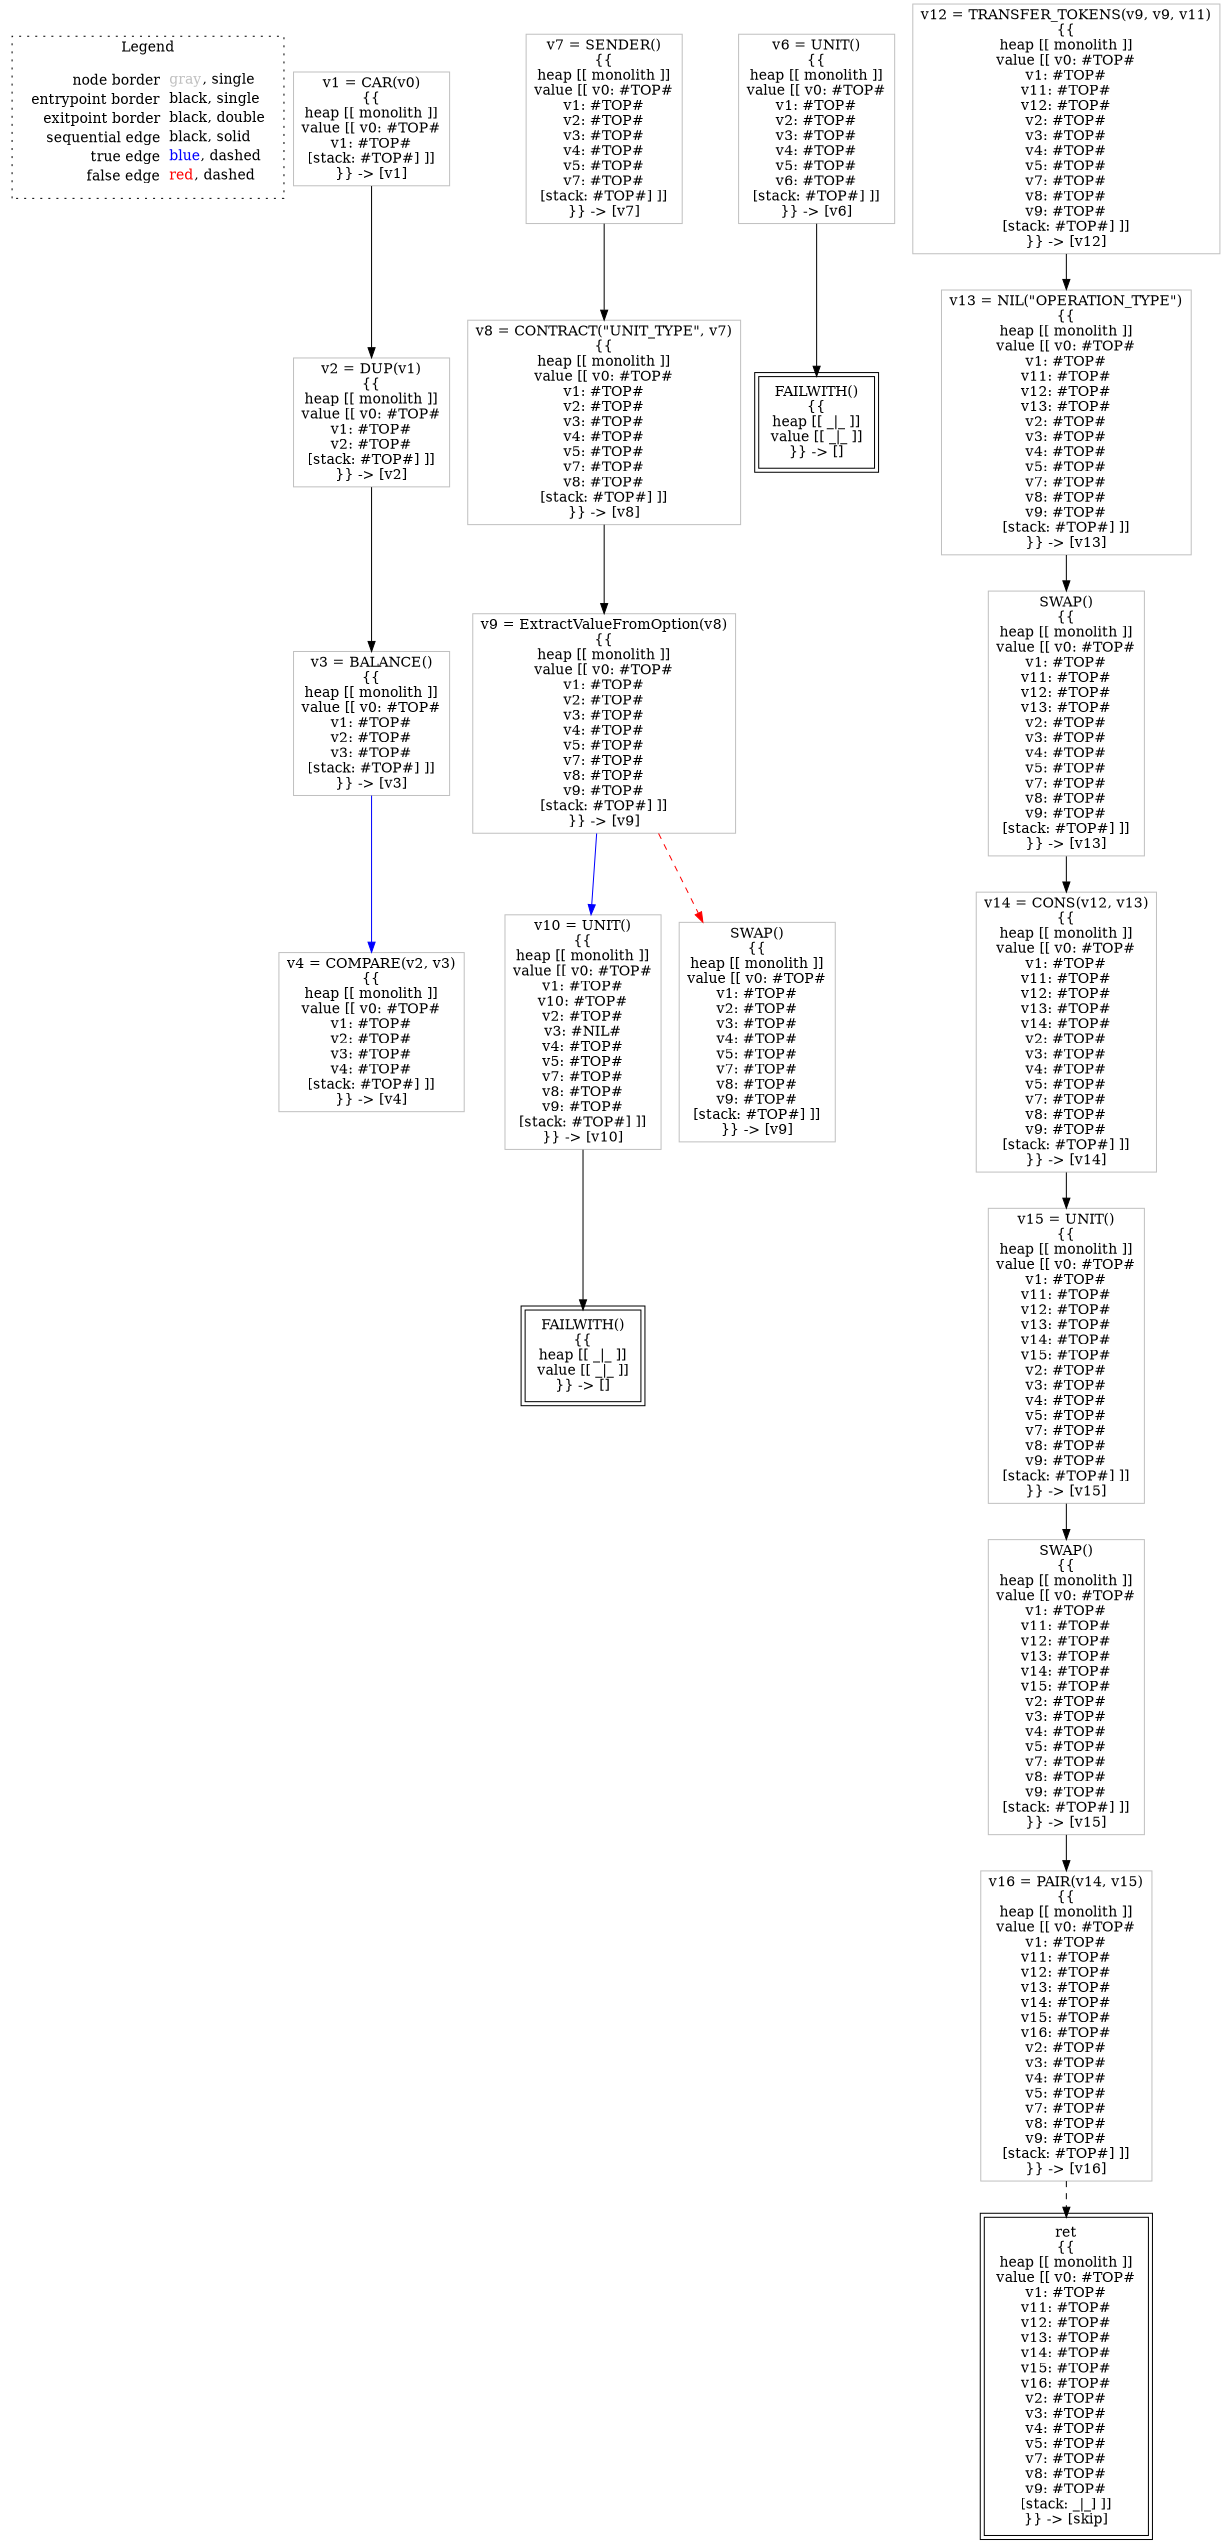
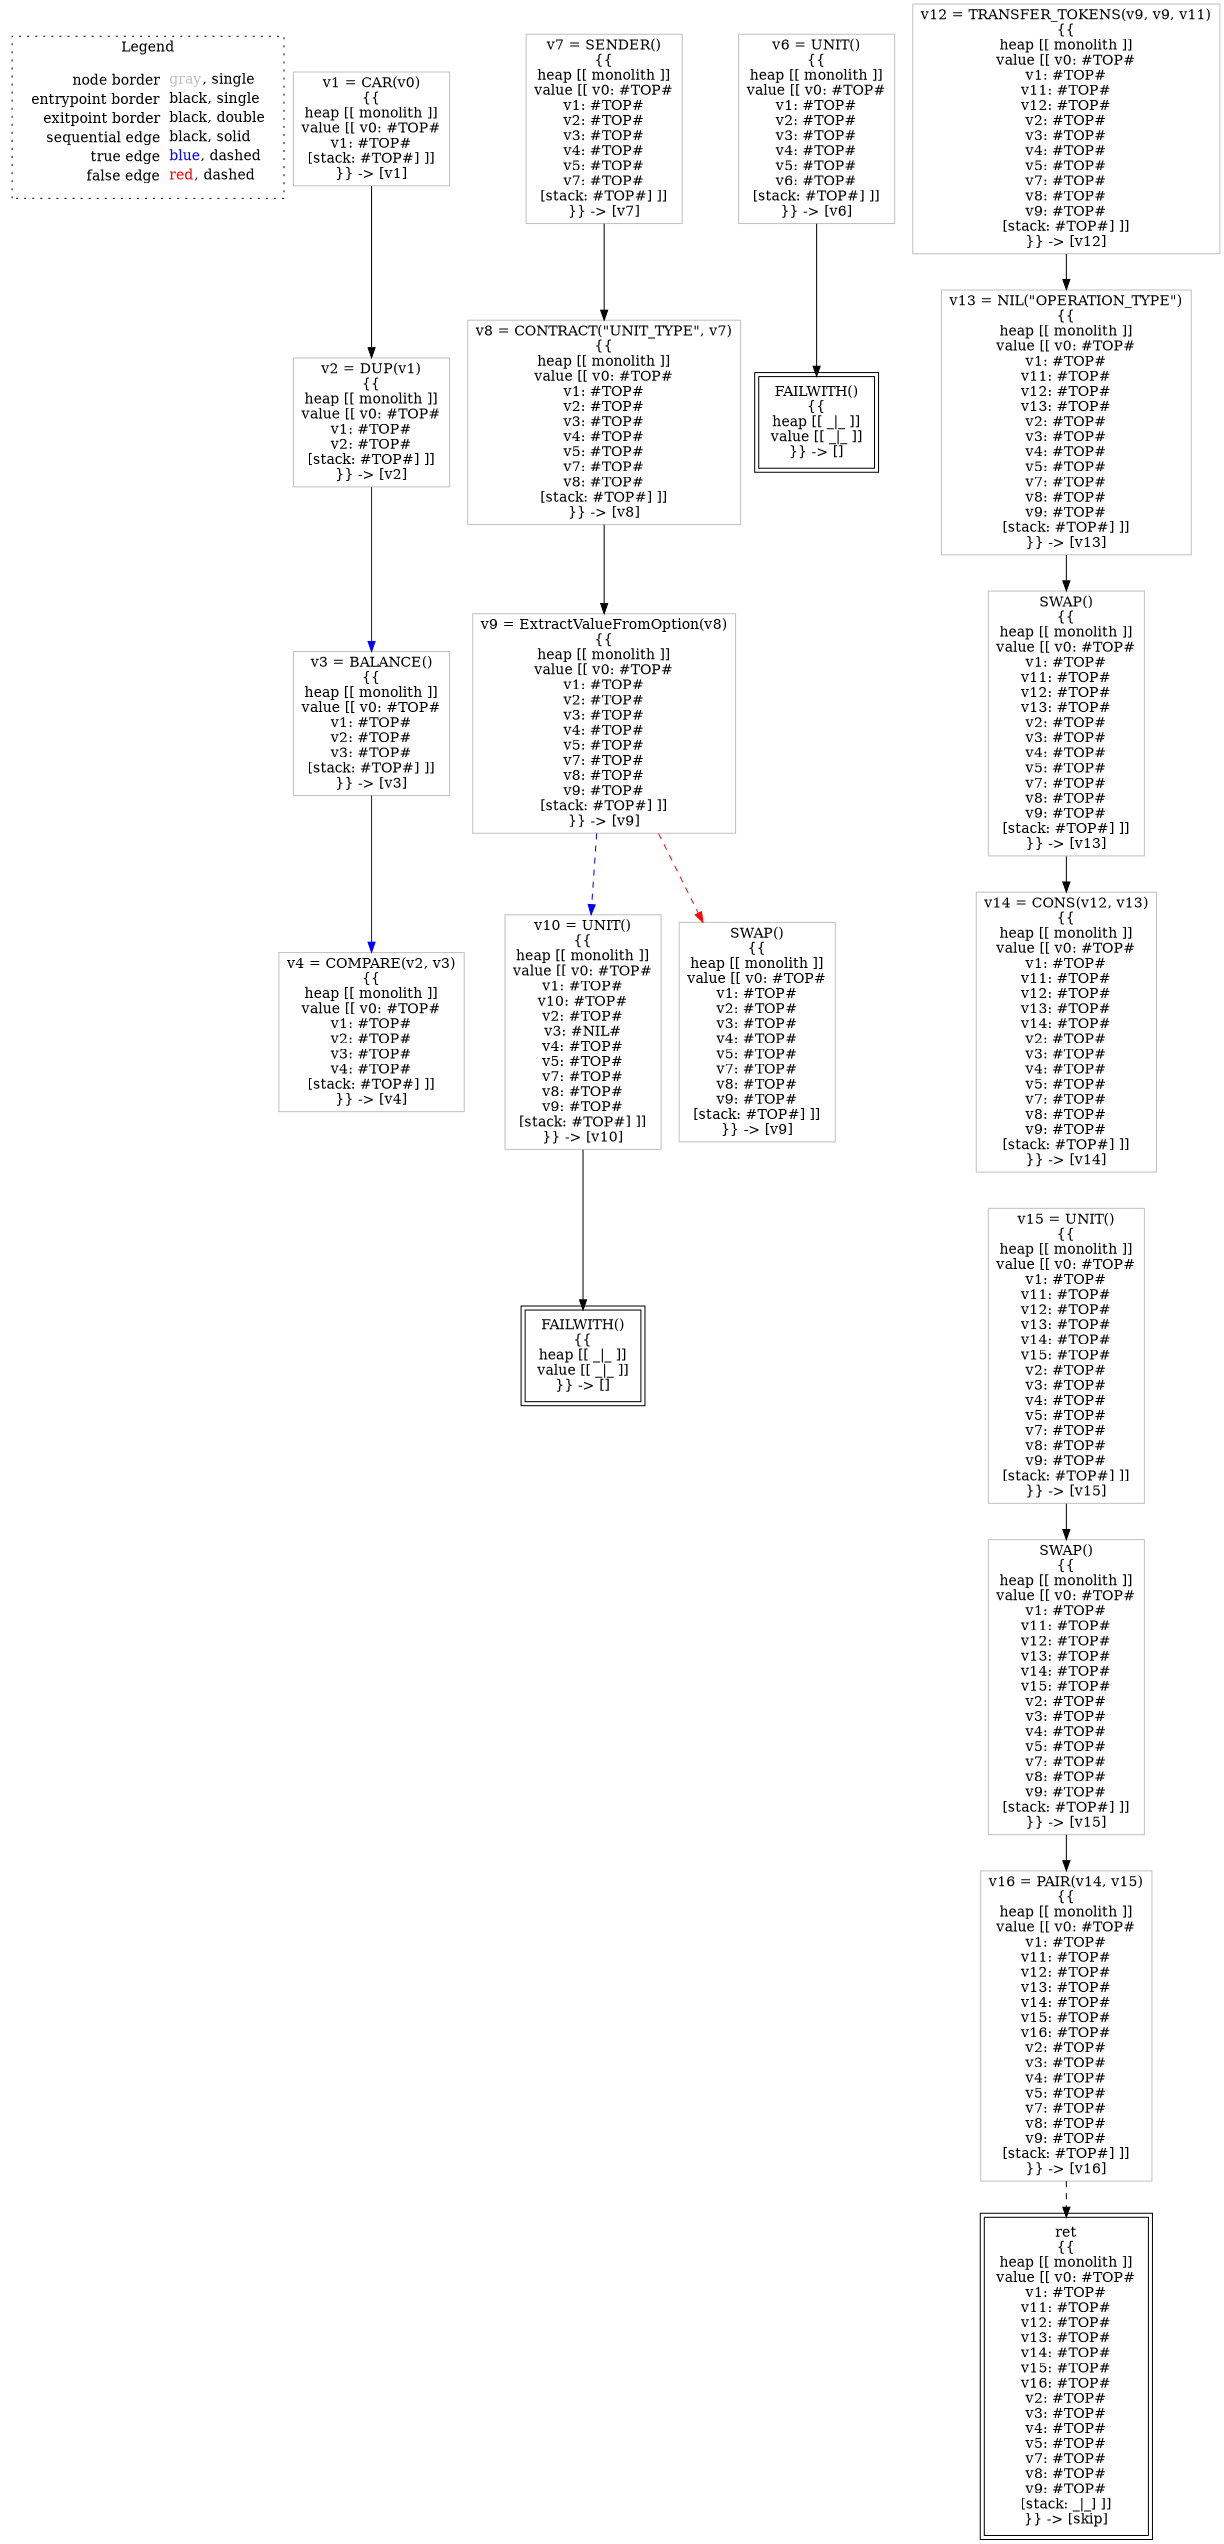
edge "v2 = DUP(v1)" -> "v3 = BALANCE()": color black -> blue
edge "v9 = ExtractValueFromOption(v8)" -> "v10 = UNIT()": style solid -> dashed
edge "v14 = CONS(v12, v13)" -> "v15 = UNIT()": removed
